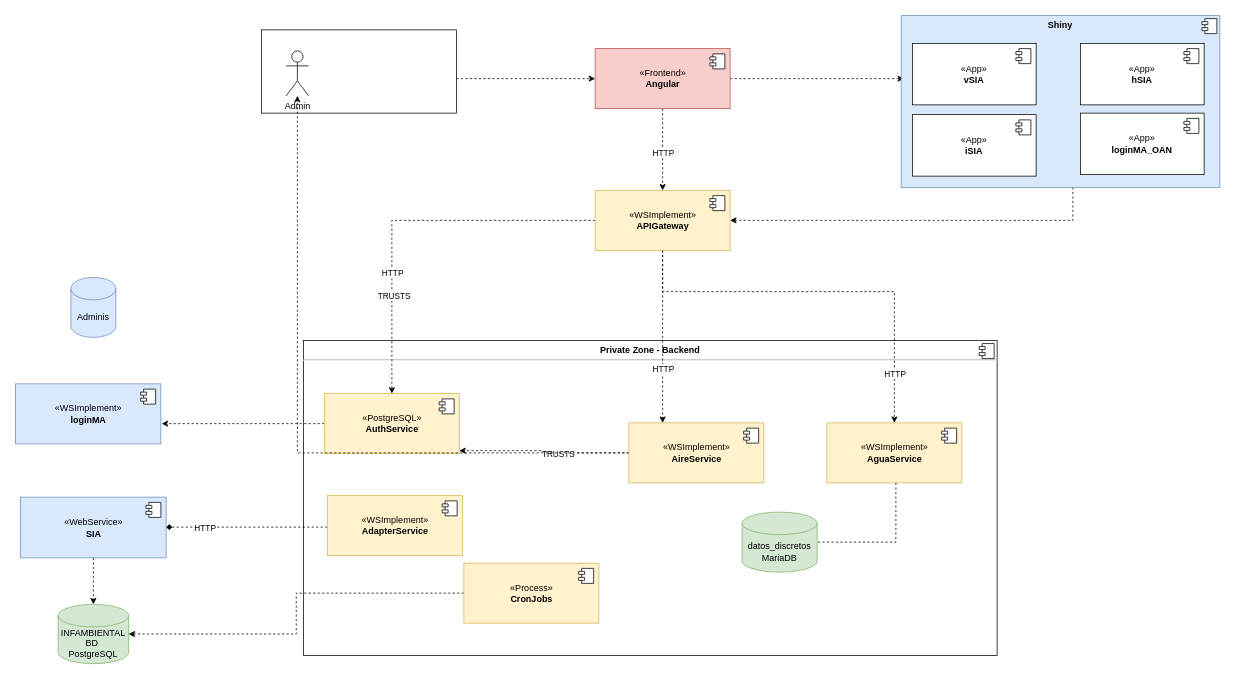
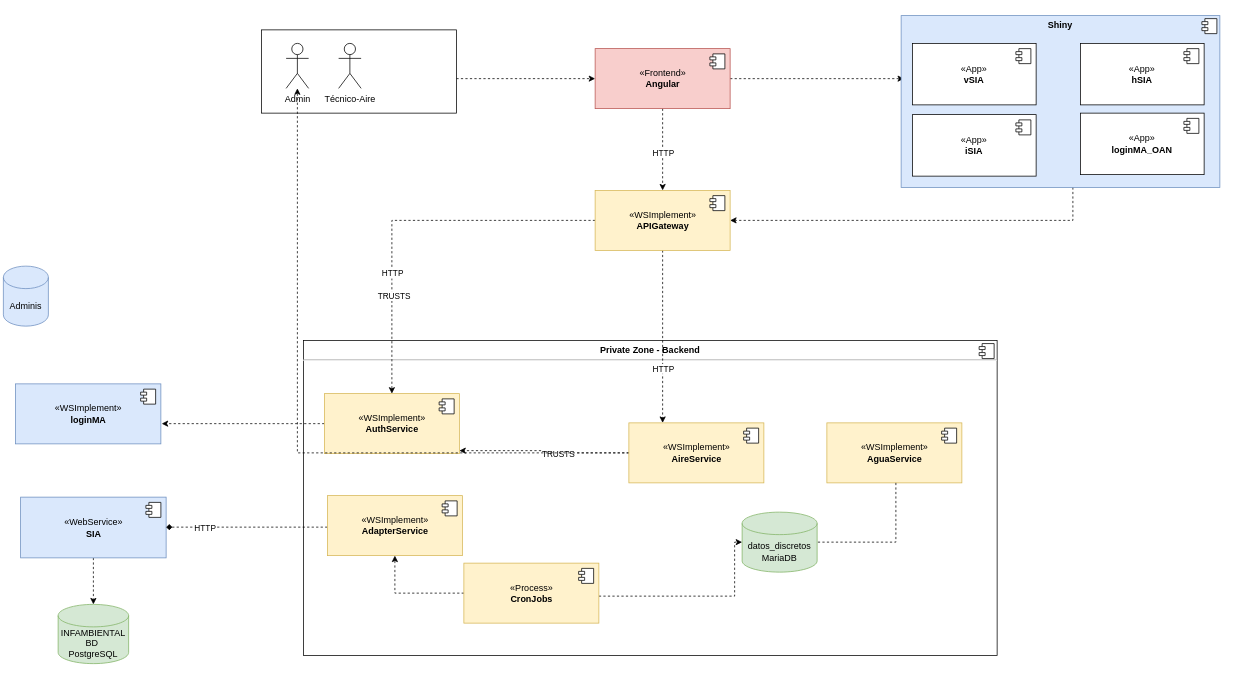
node "Técnico-Aire": added
node "Admin": moved (297, 73) -> (297, 66)
edge "«WSImplement» APIGateway" -> "«WSImplement» AguaService": removed, label "HTTP"
node "Adminis": moved (93, 307) -> (26, 296)
node "«PostgreSQL» AuthService": label "«PostgreSQL» AuthService" -> "«WSImplement» AuthService"
edge "«Process» CronJobs" -> "datos_discretos MariaDB": added
edge "«Process» CronJobs" -> "INFAMBIENTAL BD PostgreSQL": now "«Process» CronJobs" -> "«WSImplement» AdapterService"
